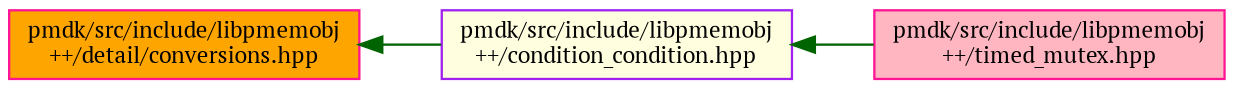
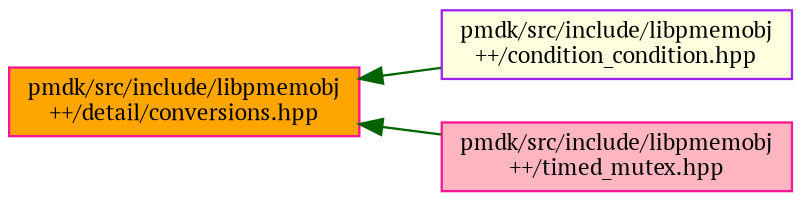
edge "pmdk/src/include/libpmemobj ++/timed_mutex.hpp" -> "pmdk/src/include/libpmemobj ++/condition_condition.hpp": now "pmdk/src/include/libpmemobj ++/timed_mutex.hpp" -> "pmdk/src/include/libpmemobj ++/detail/conversions.hpp"
